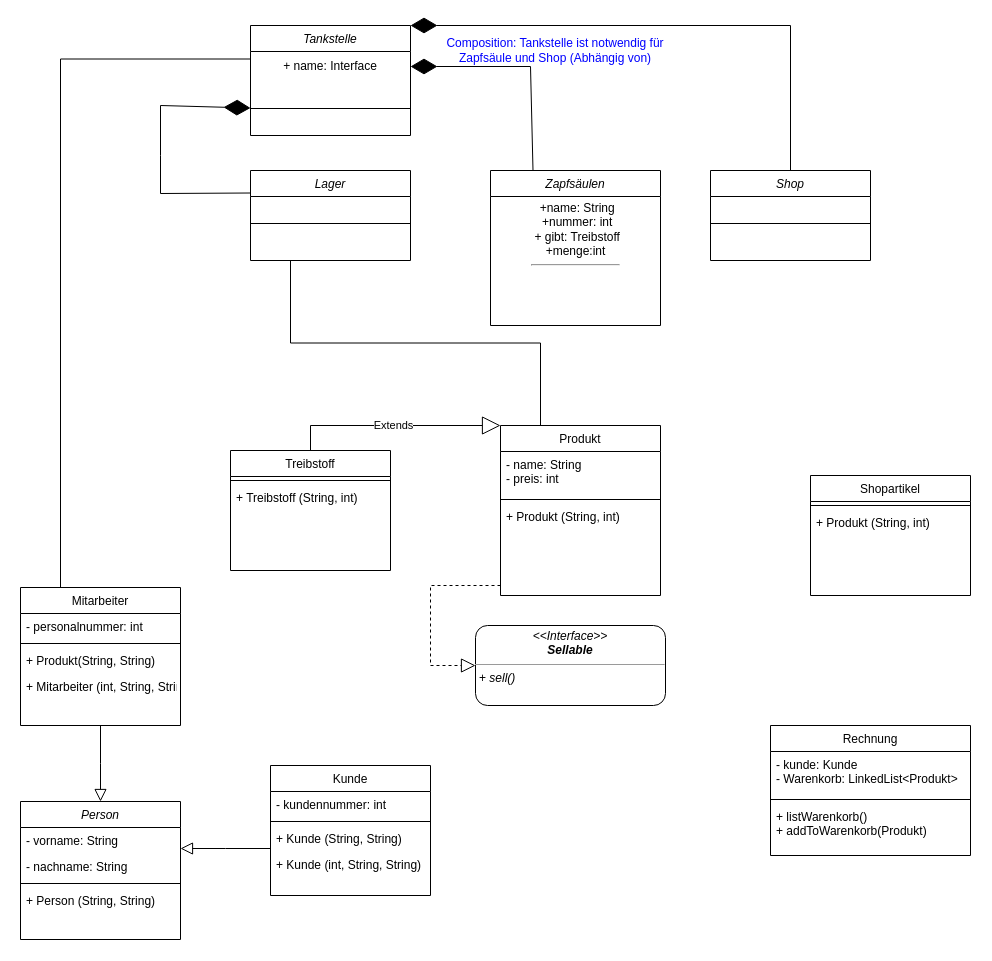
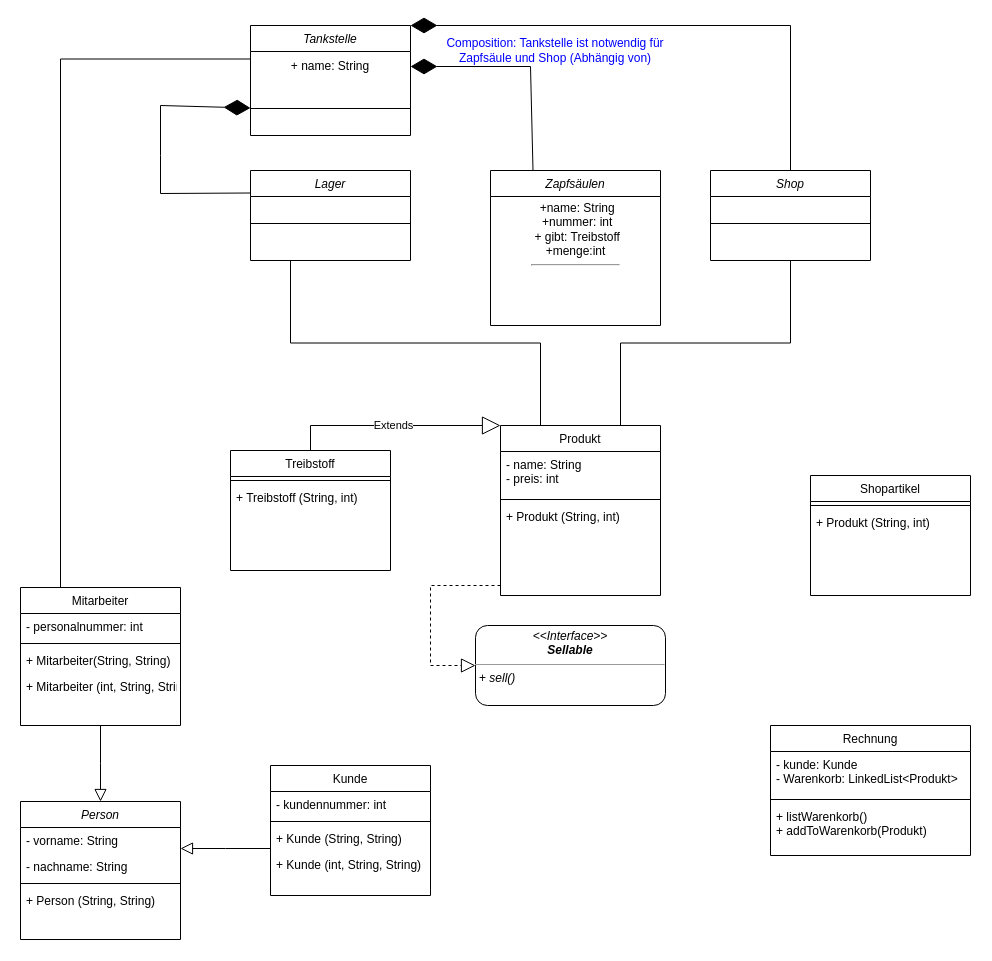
node "+ name: Interface": label "+ name: Interface" -> "+ name: String"
edge "Shop" -- "Produkt": added
node "+ Produkt(String, String)": label "+ Produkt(String, String)" -> "+ Mitarbeiter(String, String)"
